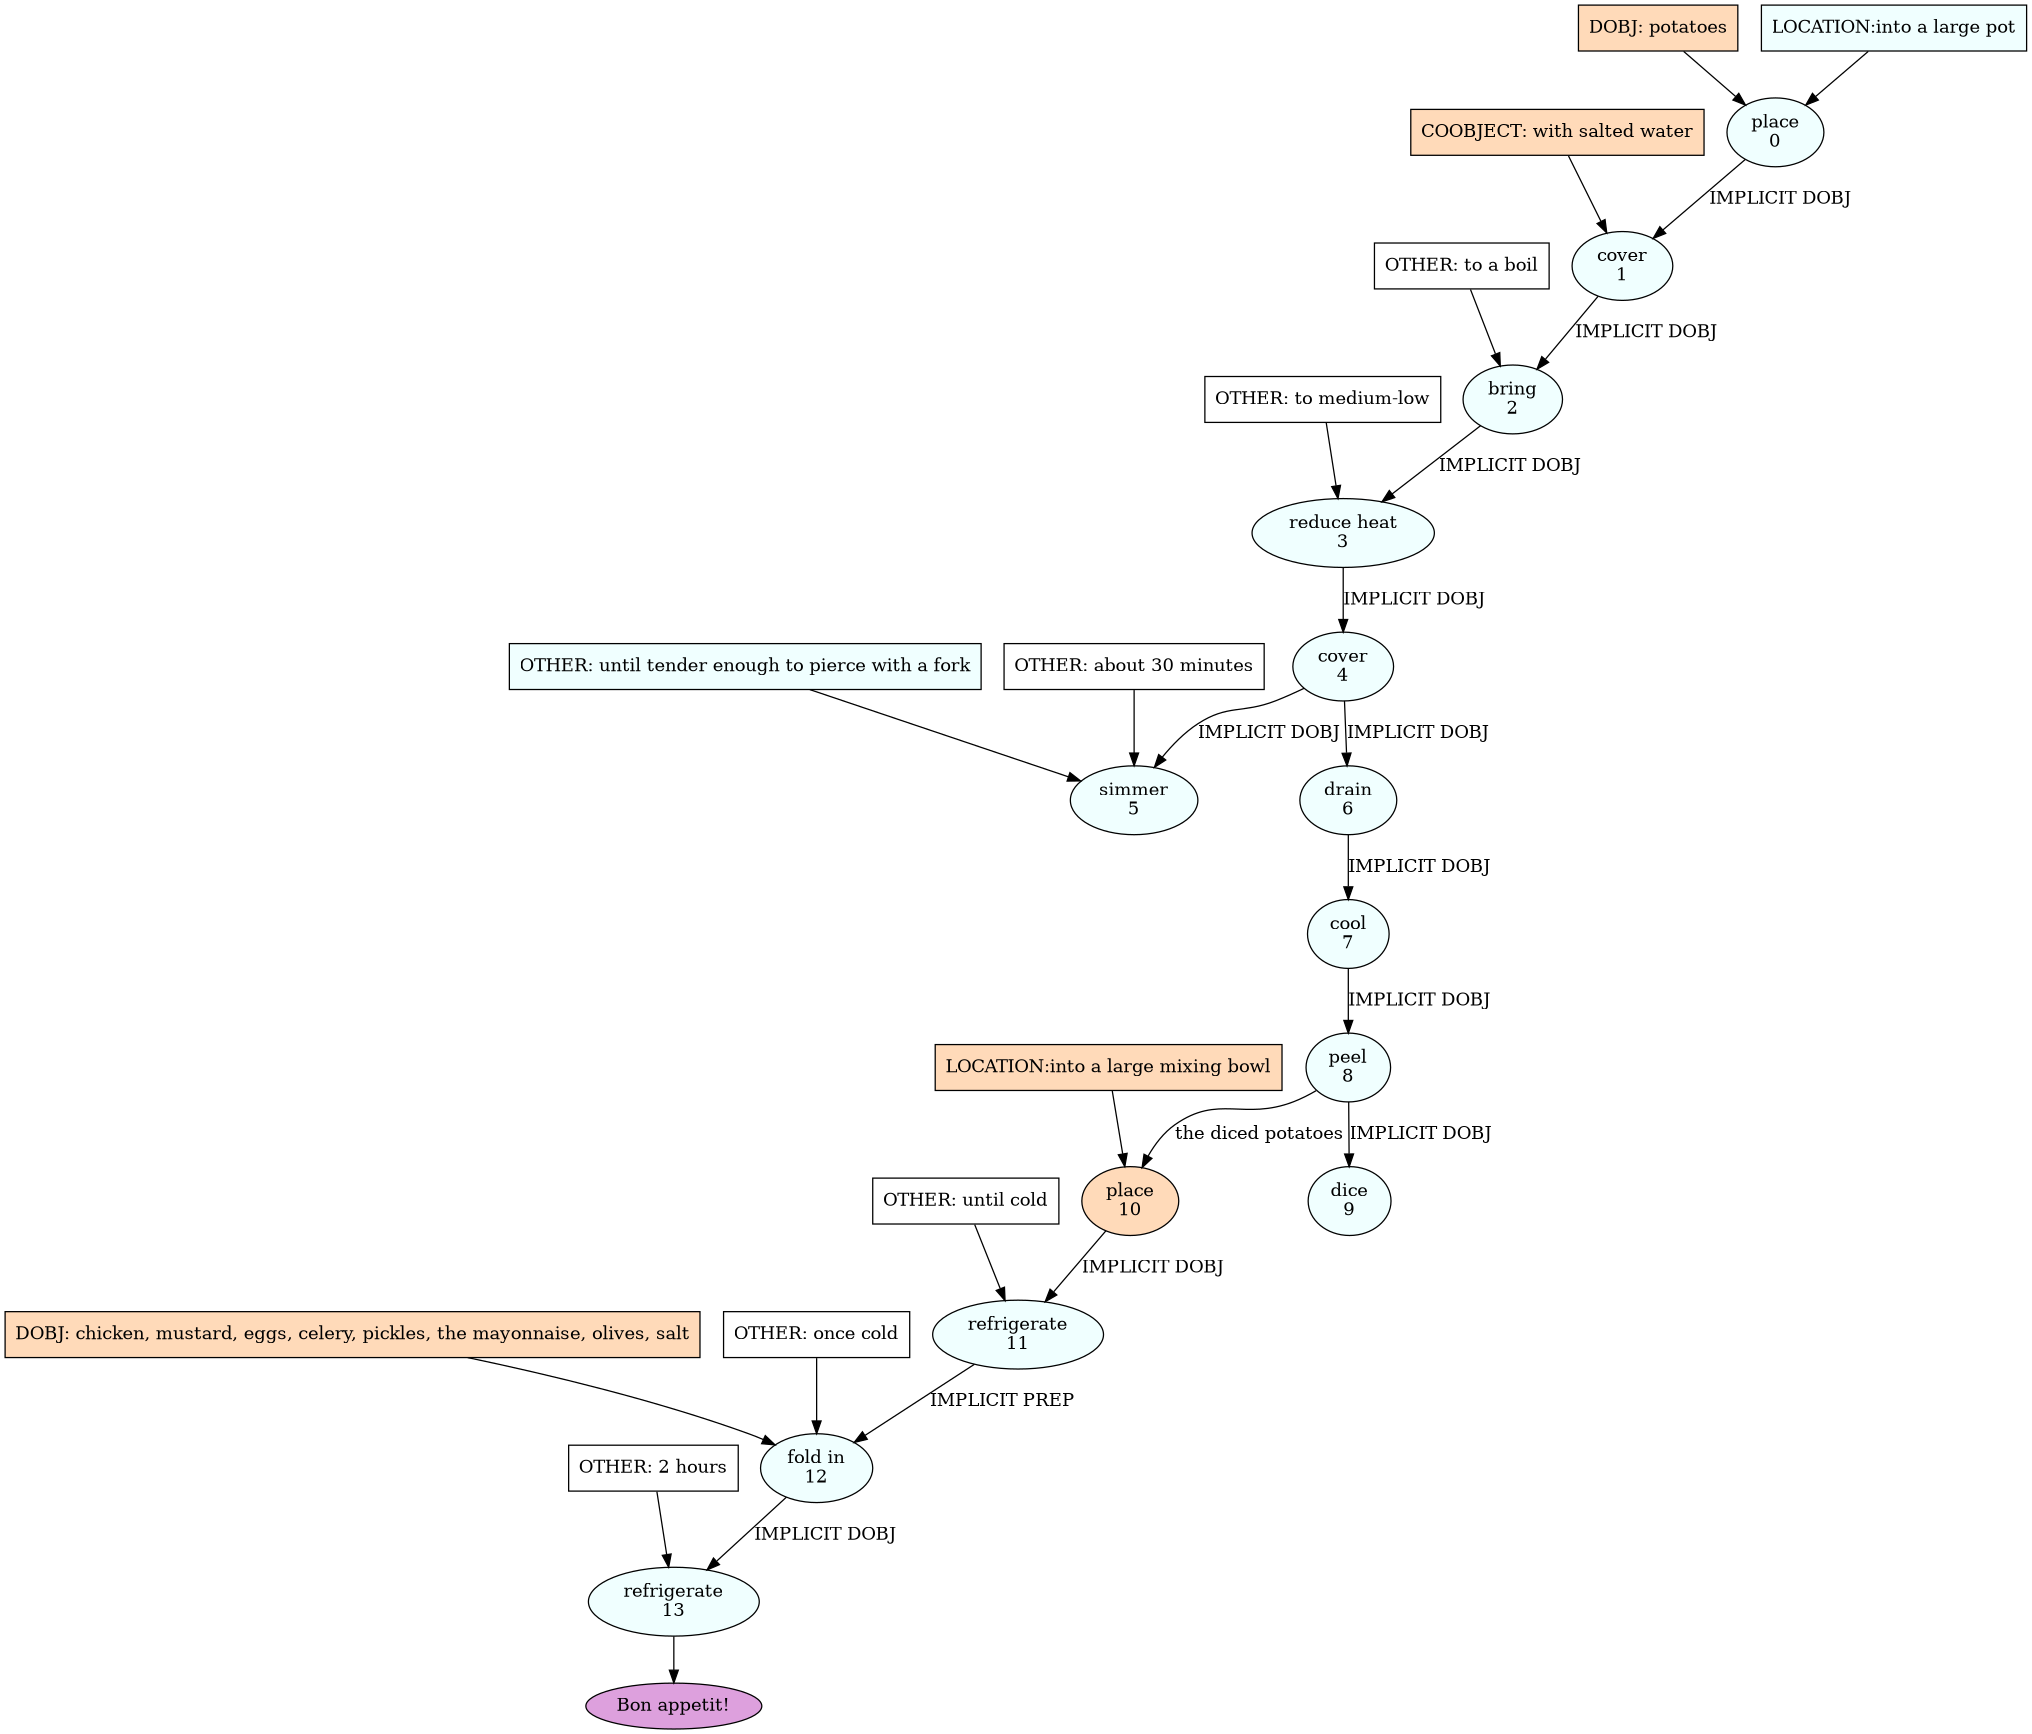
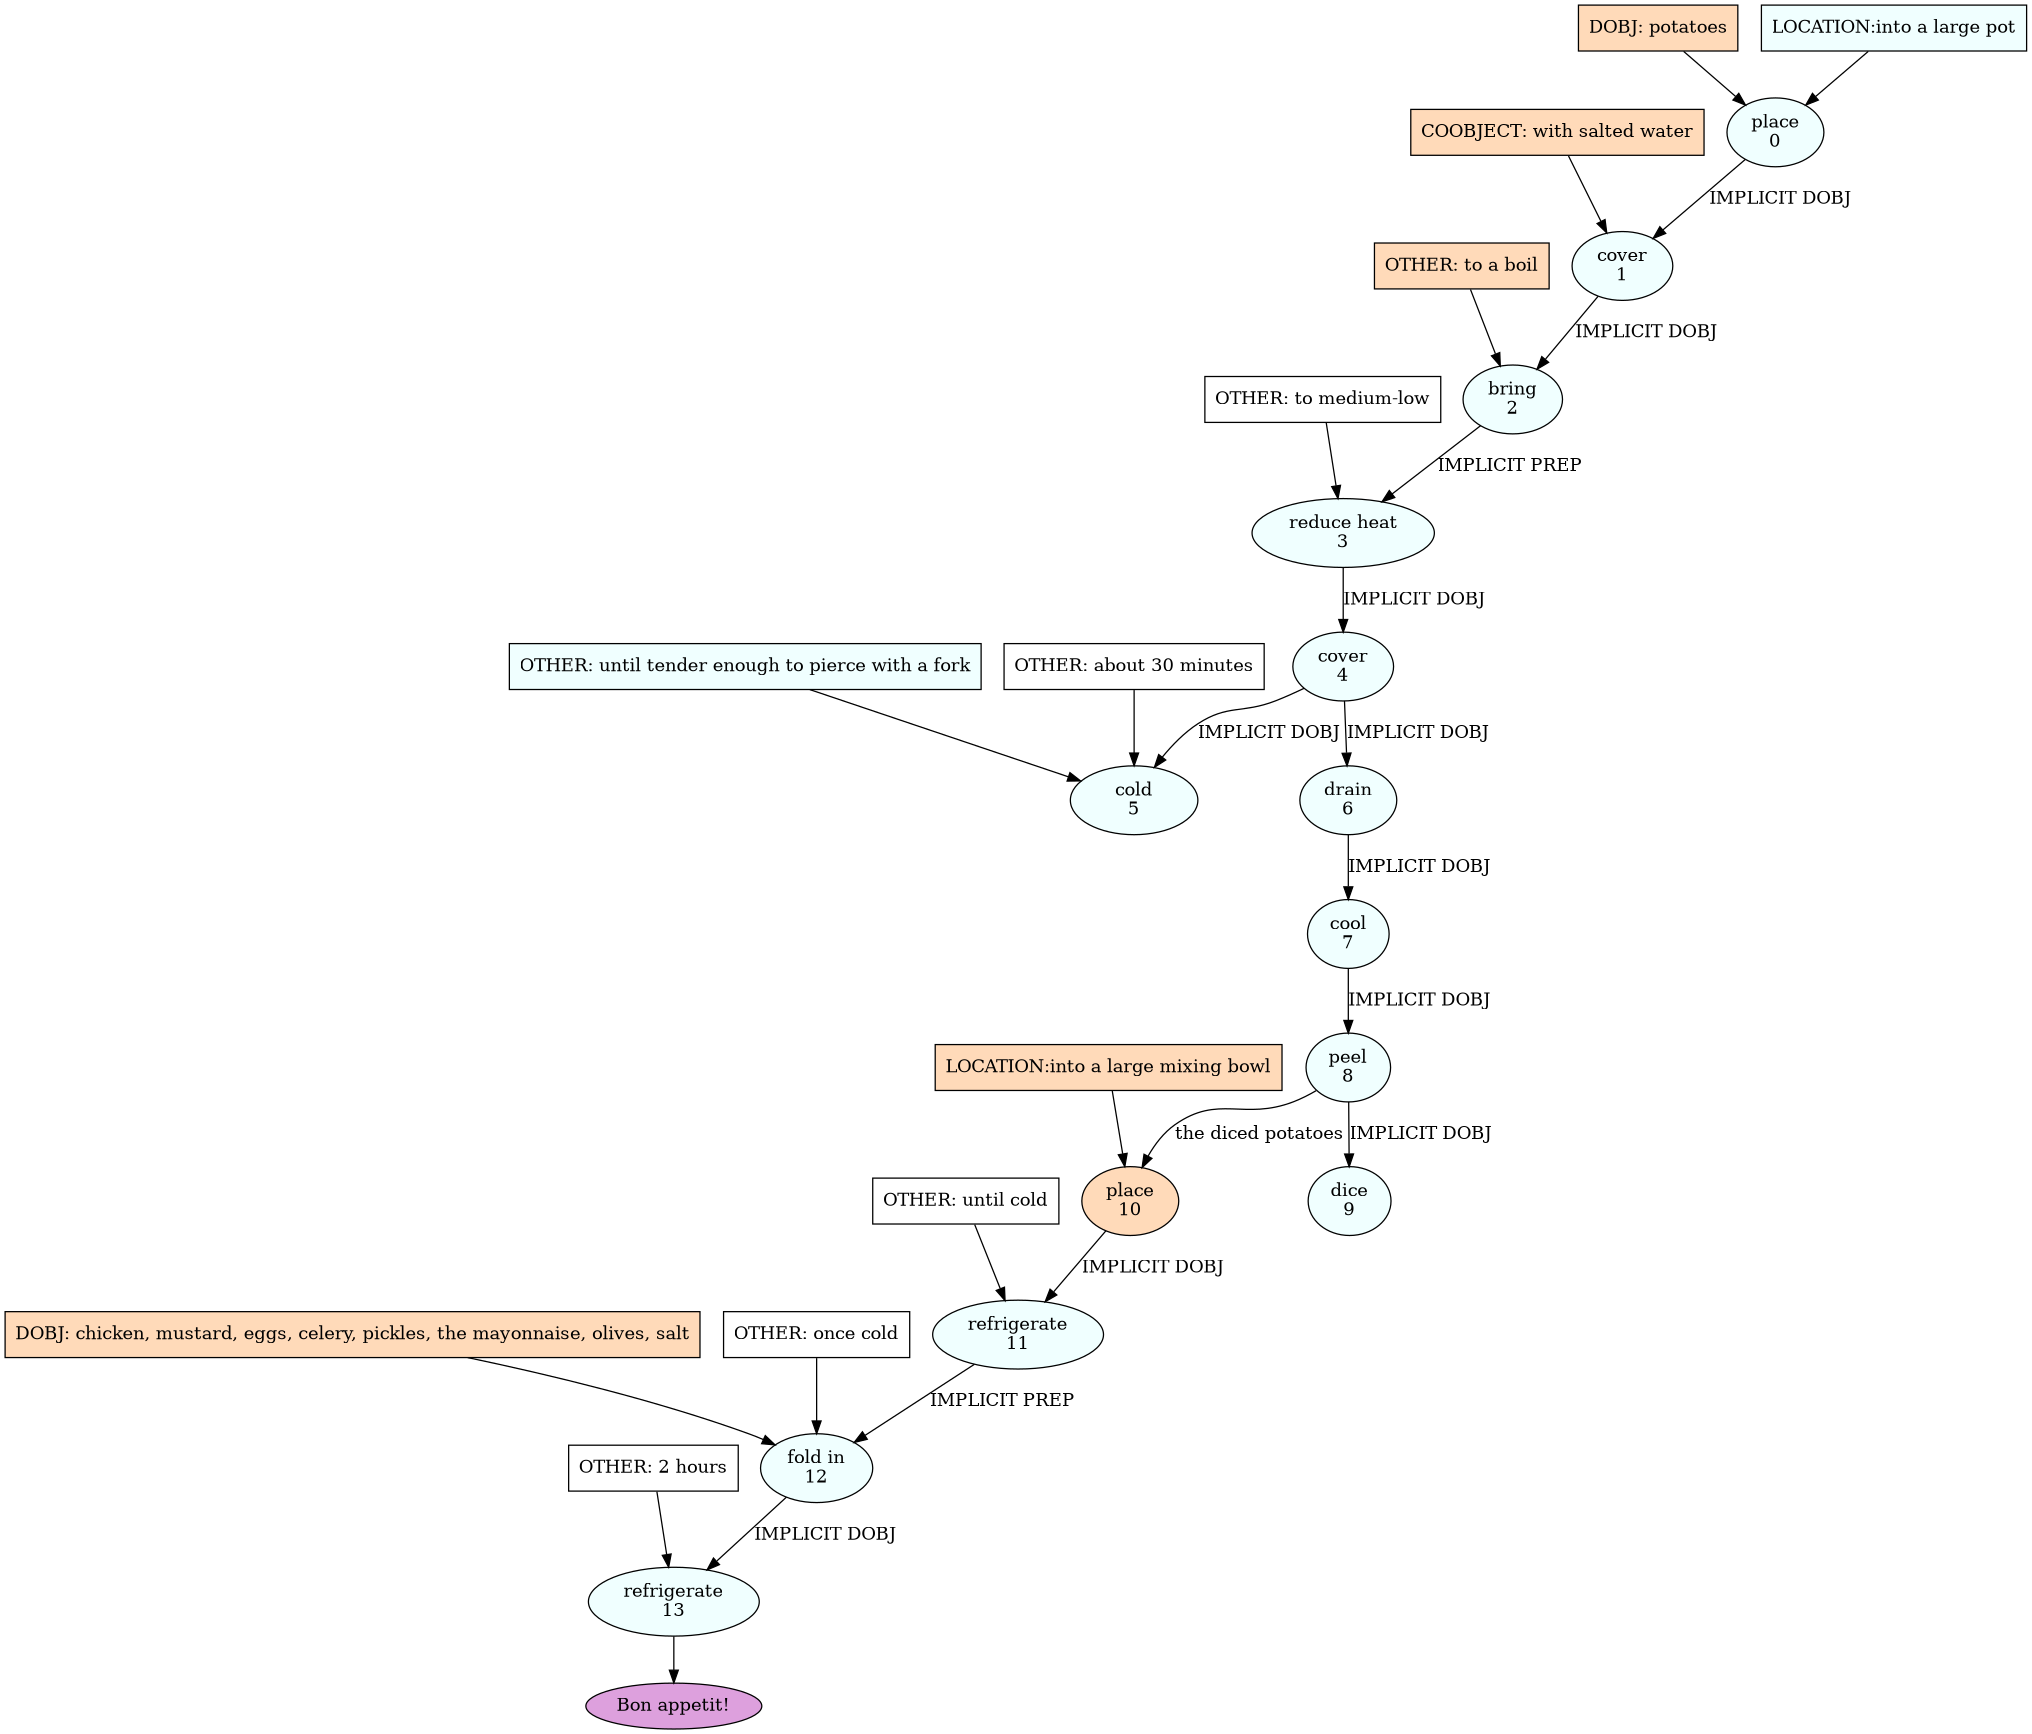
node "OTHER: to a boil": fillcolor white -> peachpuff
edge "bring 2" -> "reduce heat 3": label "IMPLICIT DOBJ" -> "IMPLICIT PREP"
node "simmer 5": label "simmer 5" -> "cold 5"
